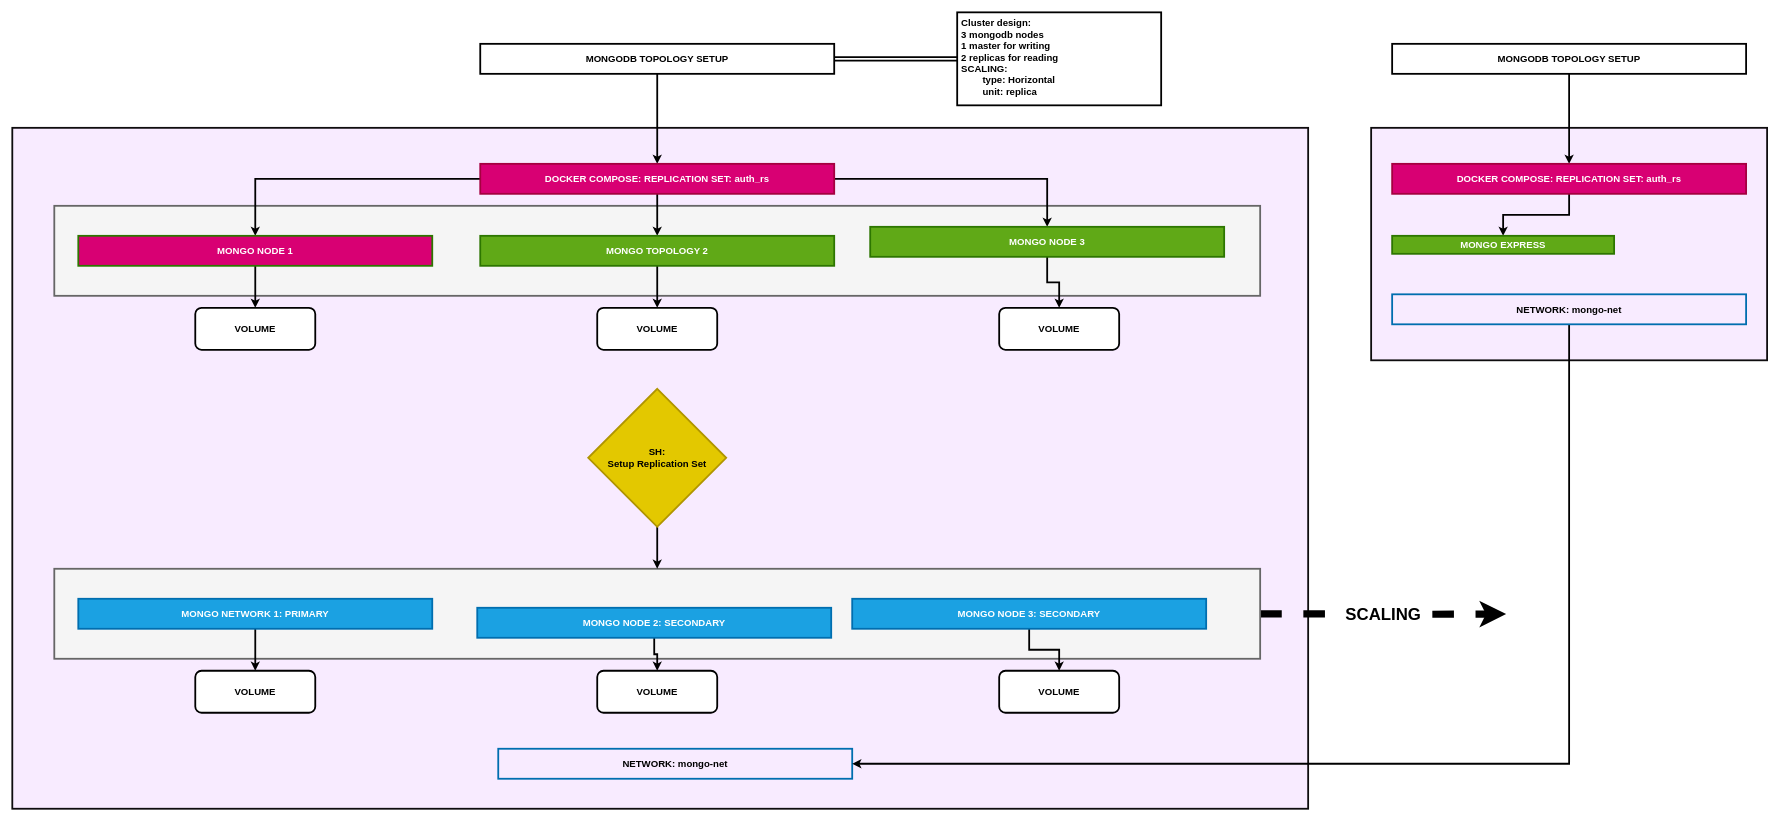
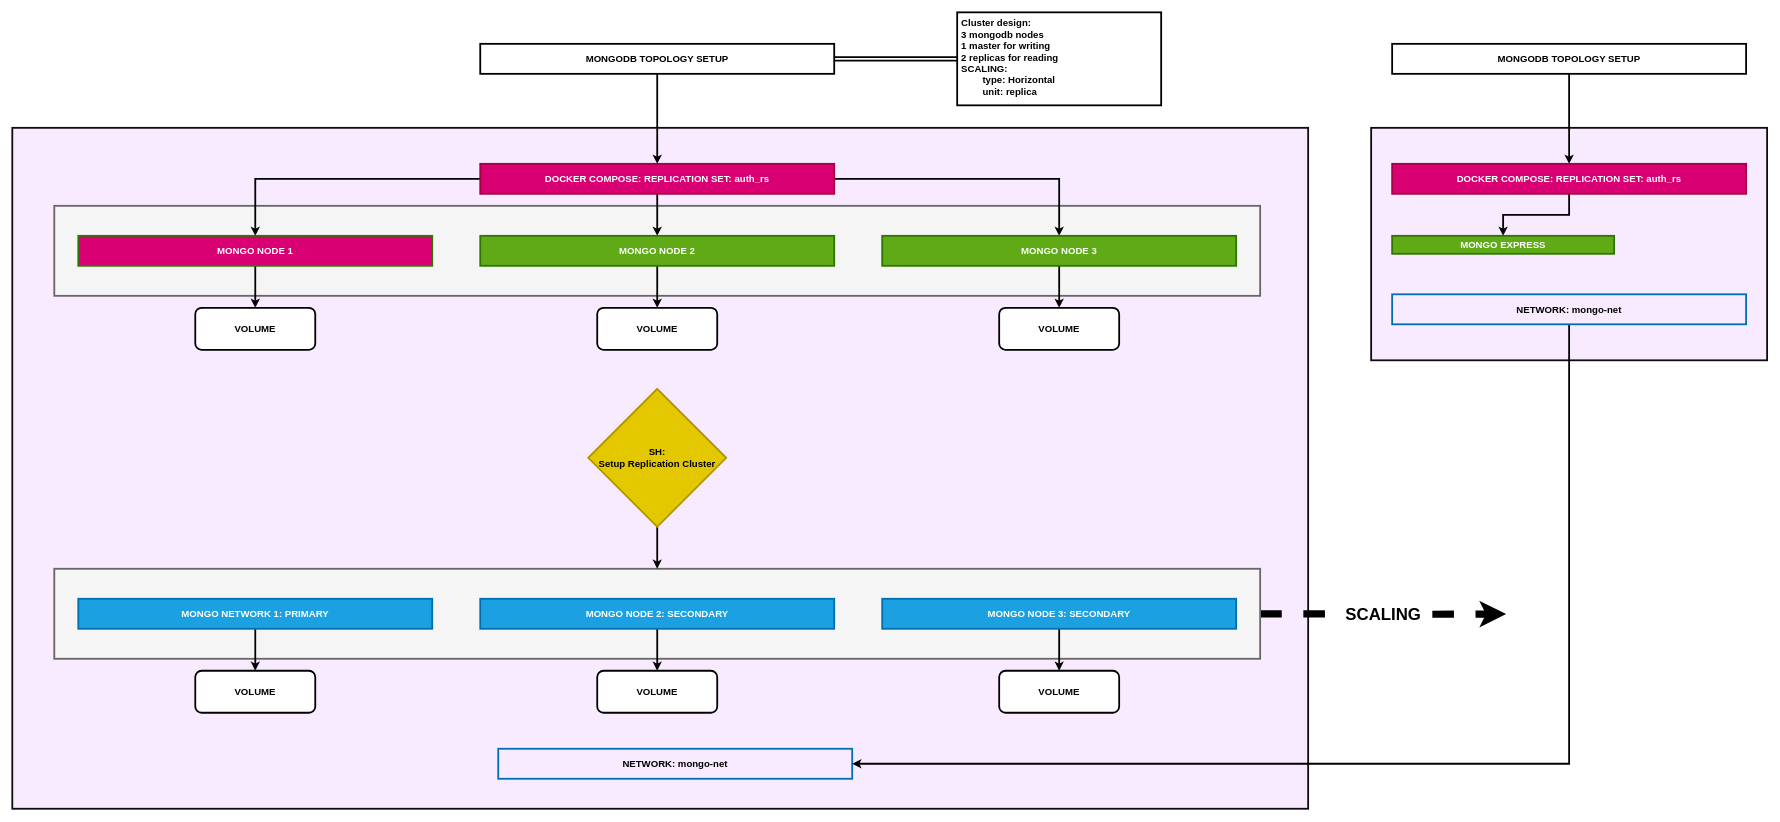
node "MONGO NODE 3": moved (1047, 242) -> (1059, 251)
node "MONGO TOPOLOGY 2": label "MONGO TOPOLOGY 2" -> "MONGO NODE 2"
node "SH: Setup Replication Set": label "SH: Setup Replication Set" -> "SH: Setup Replication Cluster"
node "MONGO NODE 3: SECONDARY": moved (1029, 614) -> (1059, 614)
node "MONGO NODE 2: SECONDARY": moved (654, 623) -> (657, 614)
